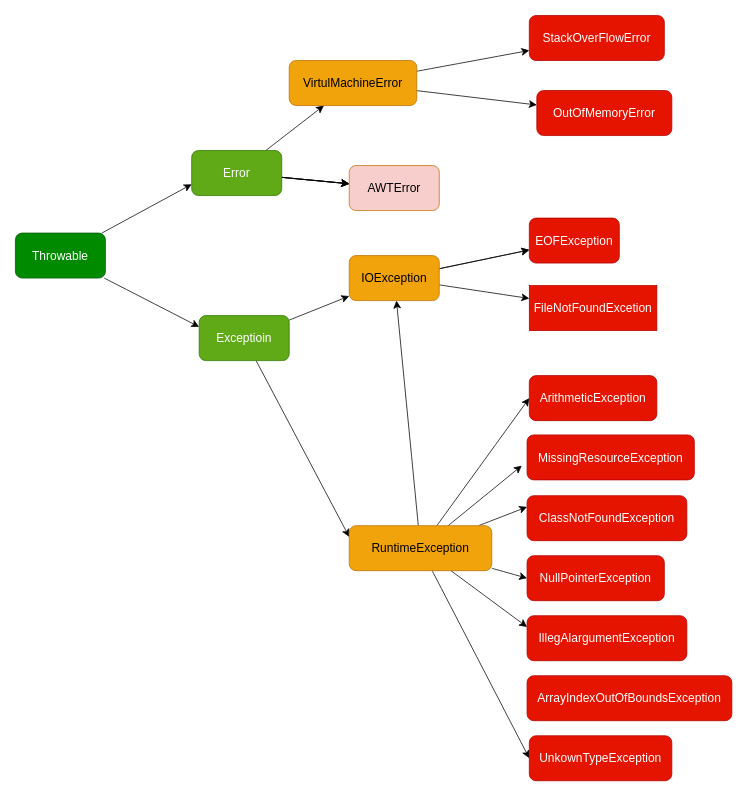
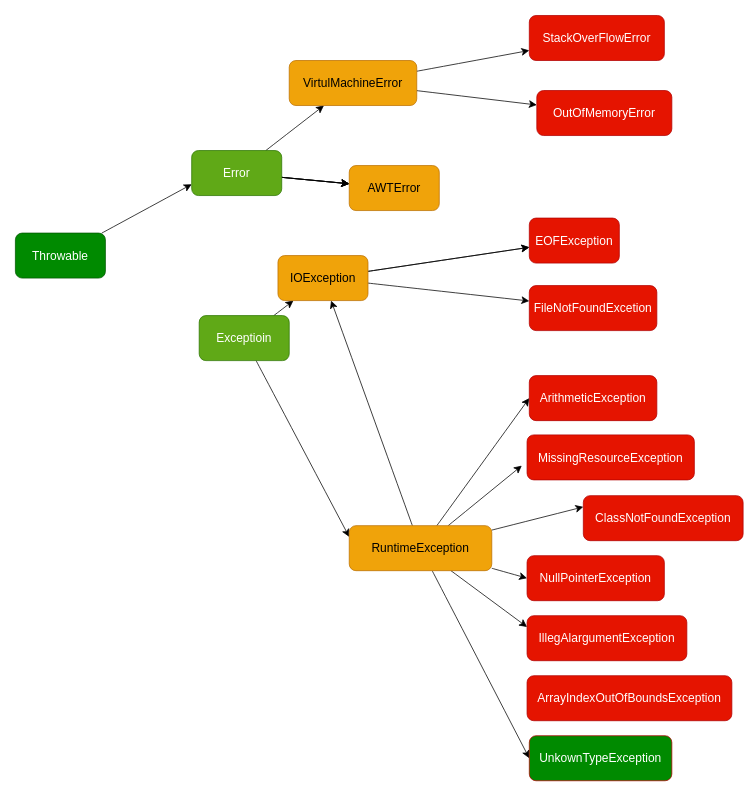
node "AWTError": fillcolor #f8cecc -> #f0a30a
node "IOException": moved (394, 278) -> (323, 278)
edge "Throwable" -> "Exceptioin": removed
node "FileNotFoundExcetion": shape rectangle -> rounded rectangle
node "ClassNotFoundException": moved (607, 518) -> (663, 518)
node "UnkownTypeException": fillcolor #e51400 -> #008a00
